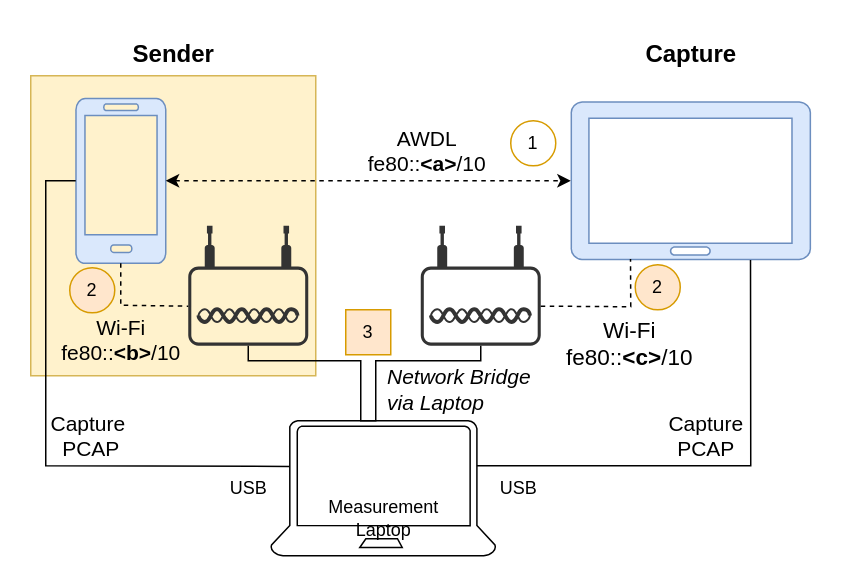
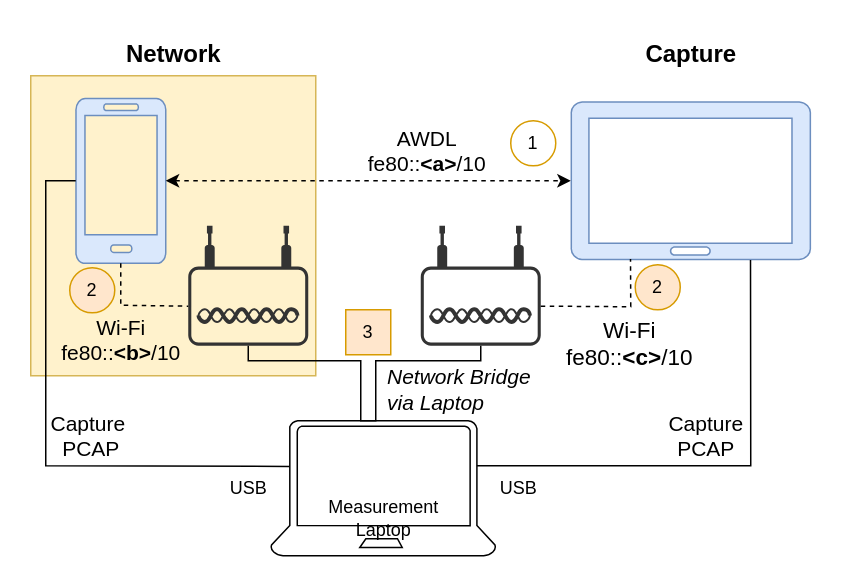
node "Sender": label "Sender" -> "Network"
